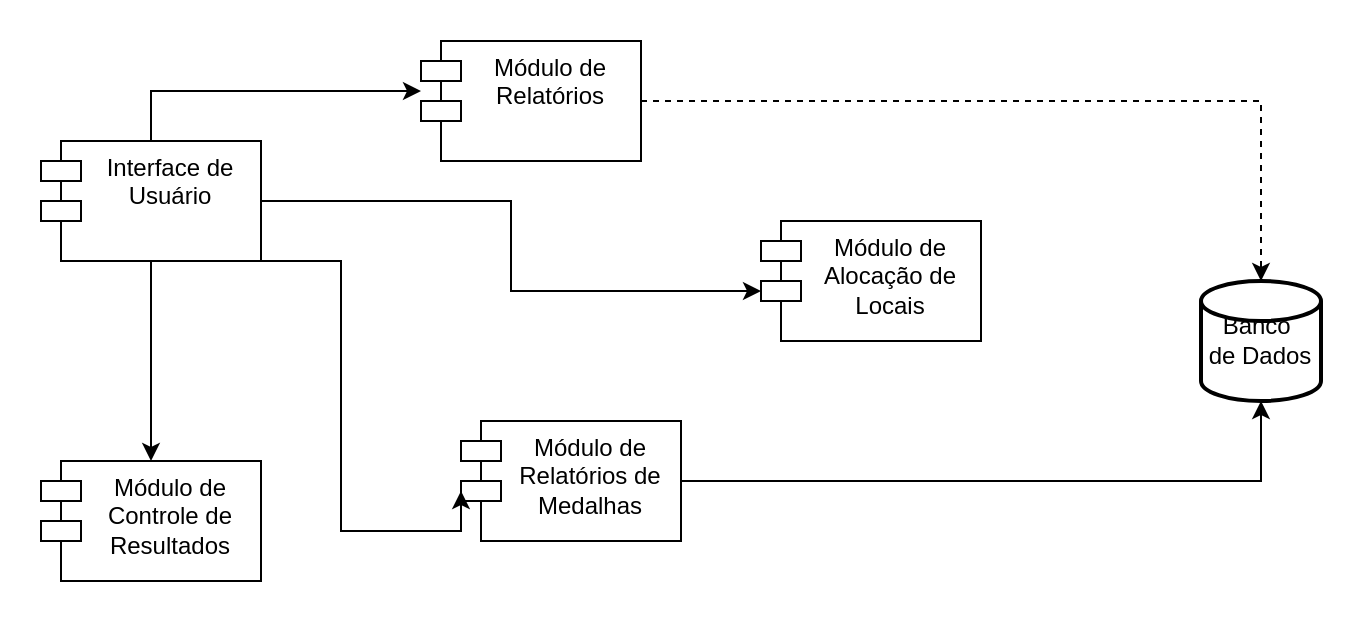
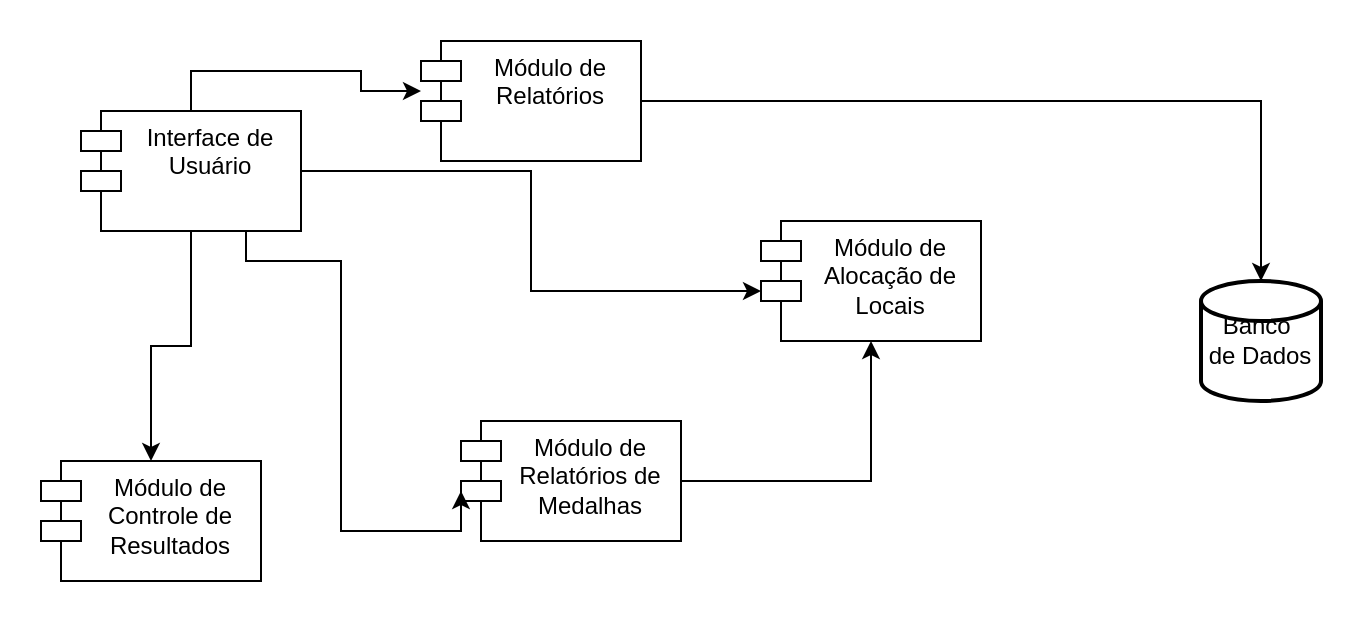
edge "Módulo de Relatórios" -> "Banco de Dados": style dashed -> solid
node "Interface de Usuário": moved (151, 201) -> (191, 171)
edge "Módulo de Relatórios de Medalhas" -> "Banco de Dados": now "Módulo de Relatórios de Medalhas" -> "Módulo de Alocação de Locais"
